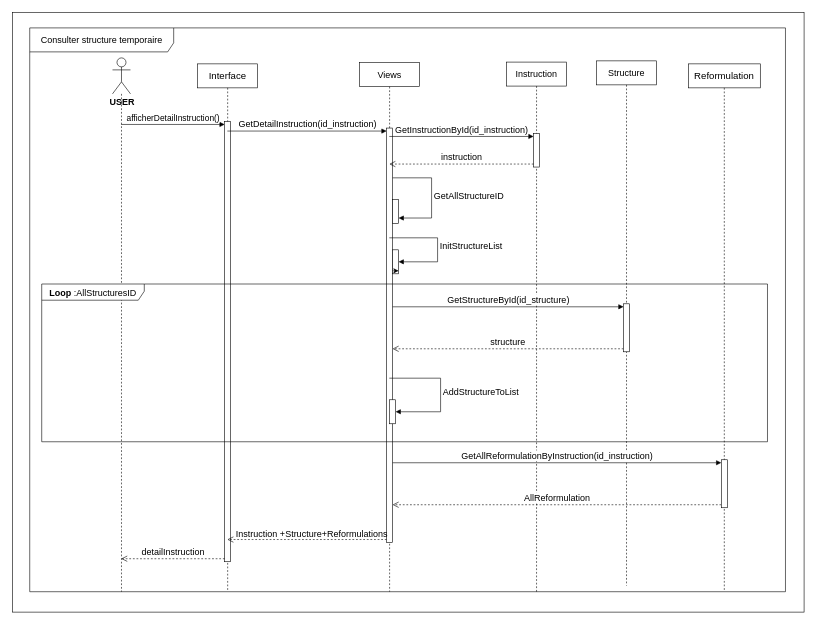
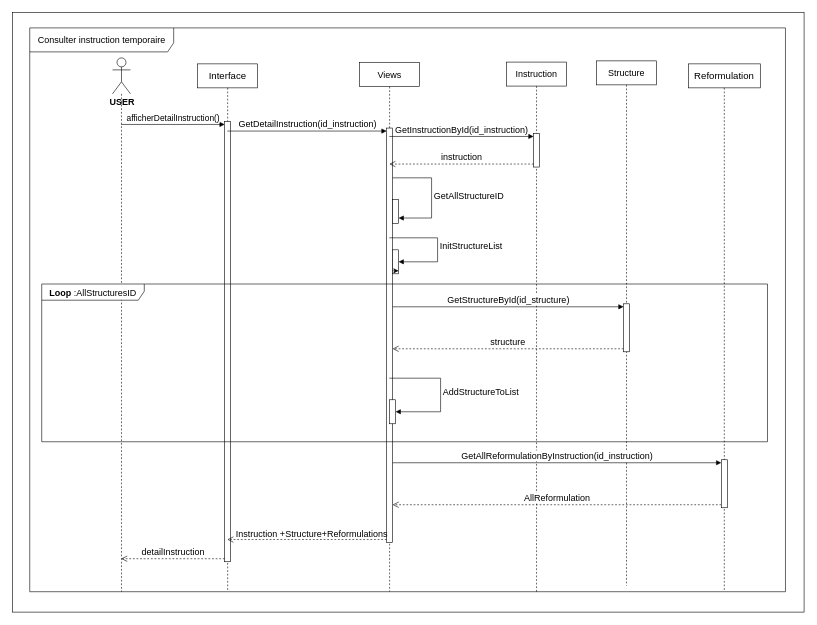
node "Consulter structure temporaire": label "Consulter structure temporaire" -> "Consulter instruction temporaire"
